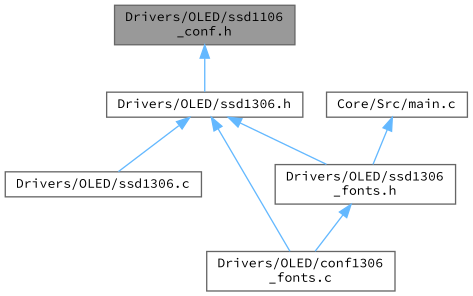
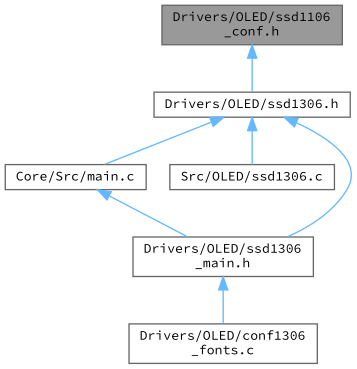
node "Drivers/OLED/ssd1306.c": label "Drivers/OLED/ssd1306.c" -> "Src/OLED/ssd1306.c"
node "Drivers/OLED/ssd1306 _fonts.h": label "Drivers/OLED/ssd1306 _fonts.h" -> "Drivers/OLED/ssd1306 _main.h"
edge "Drivers/OLED/conf1306 _fonts.c" -> "Drivers/OLED/ssd1306.h": now "Core/Src/main.c" -> "Drivers/OLED/ssd1306.h"
